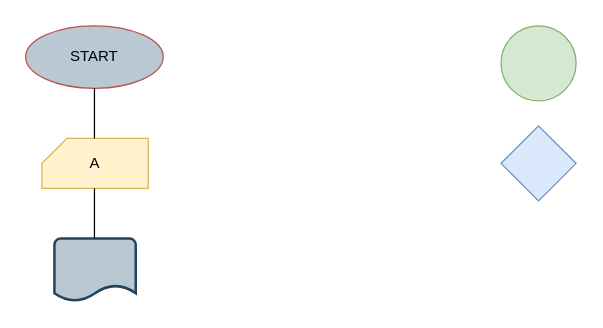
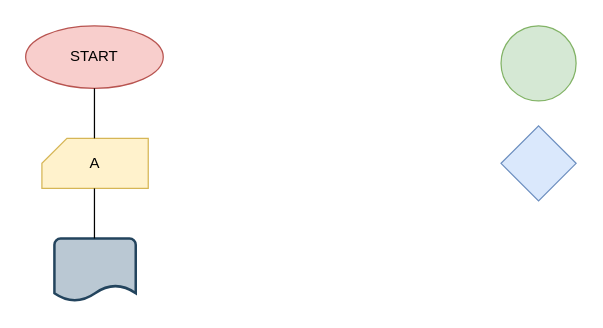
node "START": fillcolor #bac8d3 -> #f8cecc
